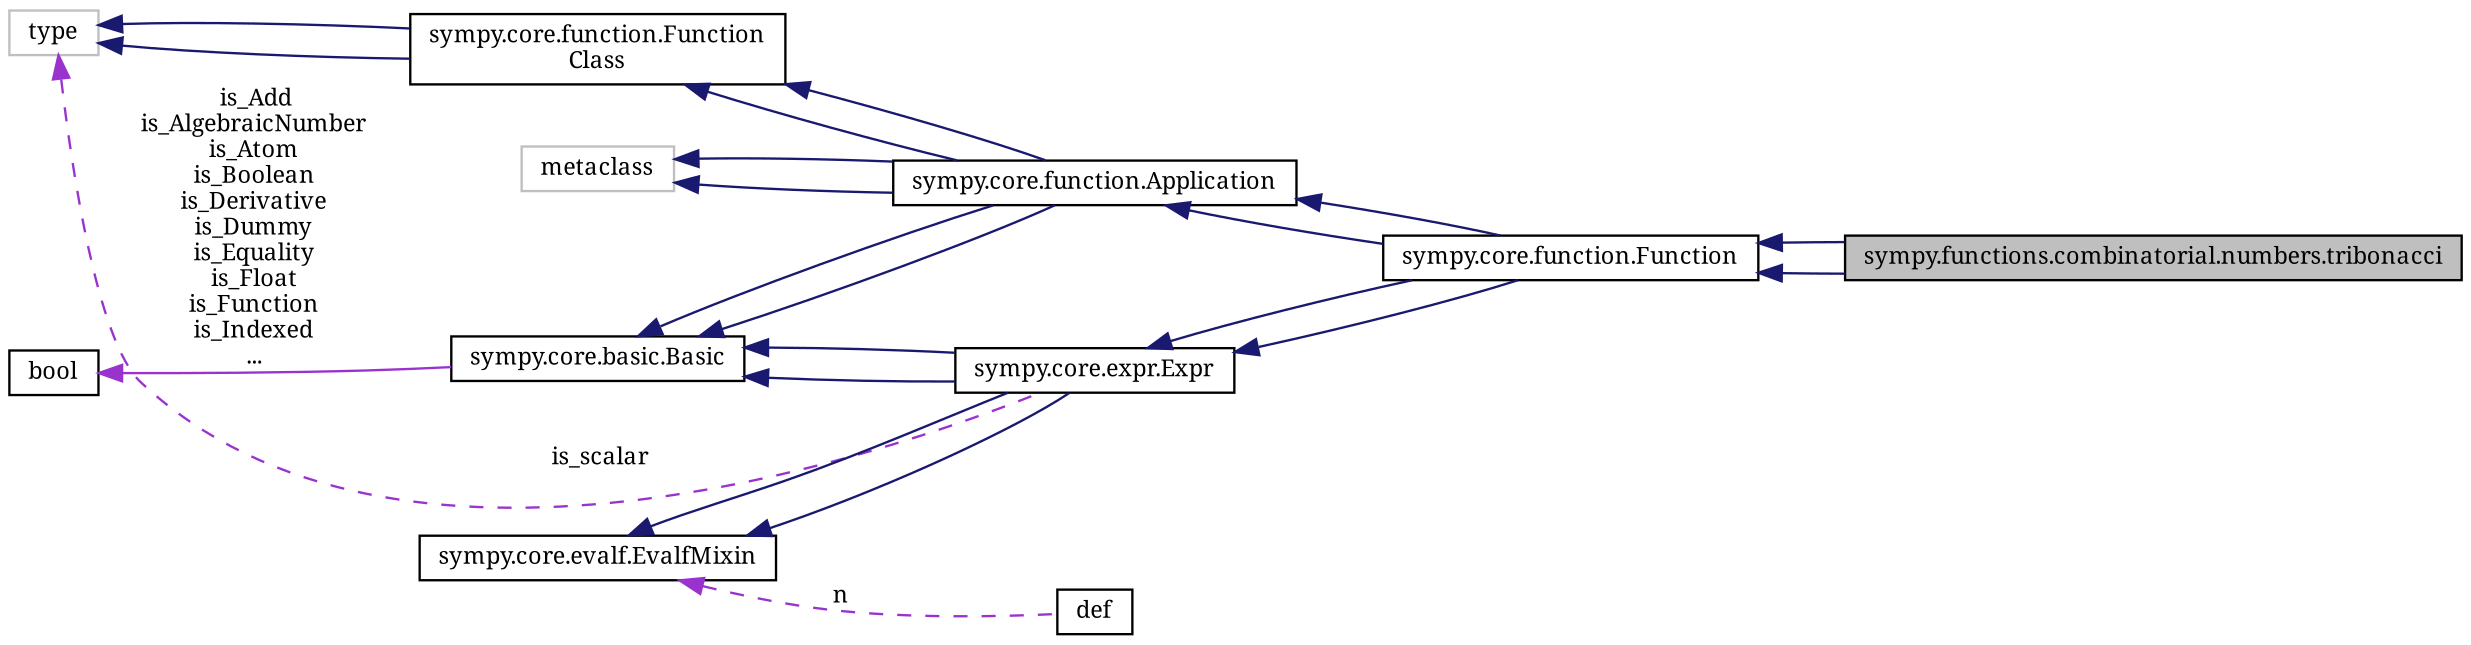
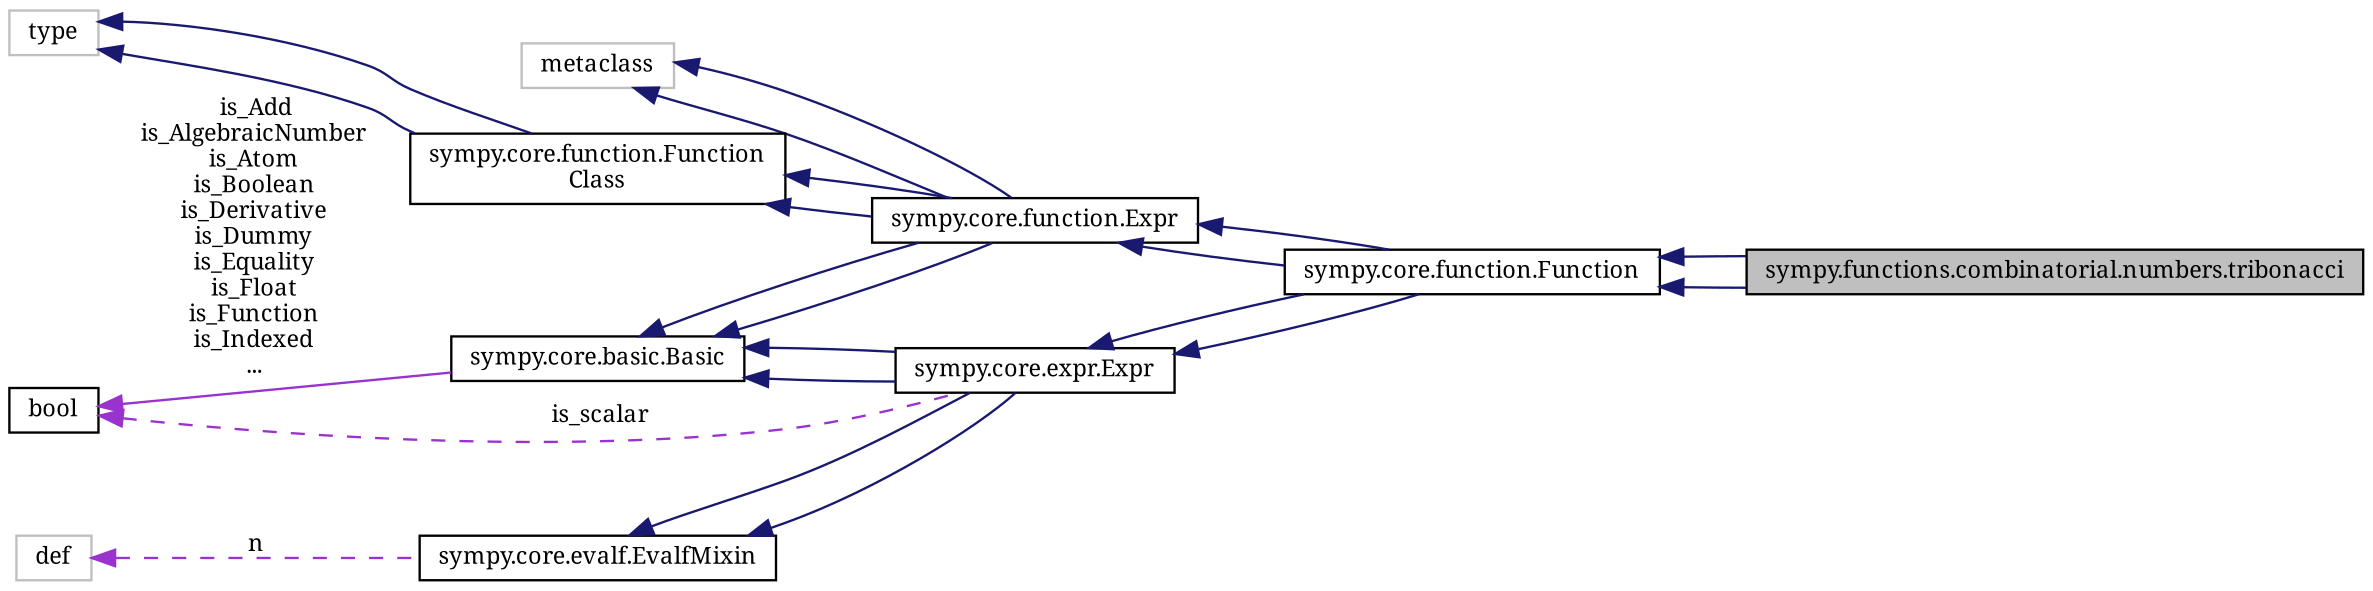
node "sympy.core.function.Application": label "sympy.core.function.Application" -> "sympy.core.function.Expr"
edge "sympy.core.expr.Expr" -> "type": now "sympy.core.expr.Expr" -> "bool"
node "def": color black -> grey75
edge "def" -> "sympy.core.evalf.EvalfMixin": reversed
